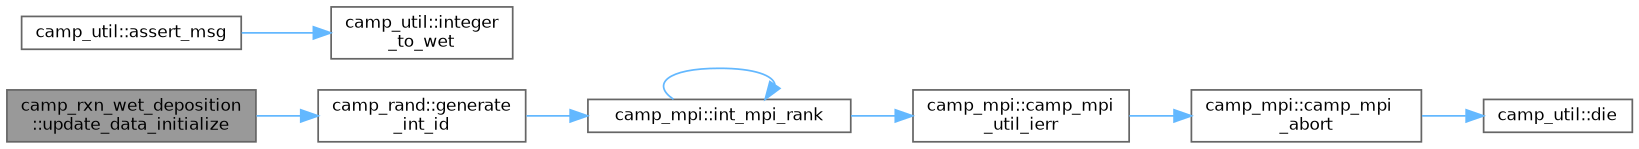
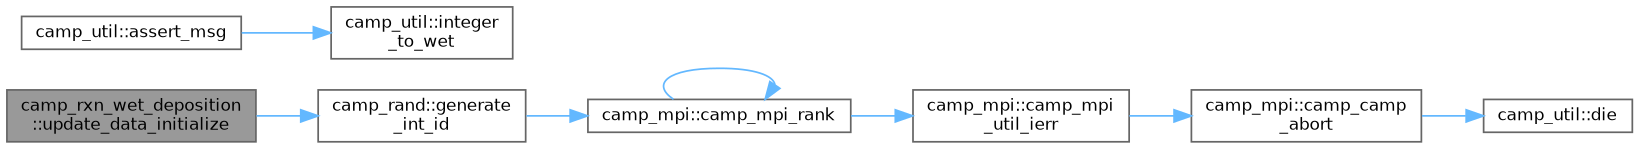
node "camp_mpi::int_mpi_rank": label "camp_mpi::int_mpi_rank" -> "camp_mpi::camp_mpi_rank"
node "camp_mpi::camp_mpi _abort": label "camp_mpi::camp_mpi _abort" -> "camp_mpi::camp_camp _abort"
